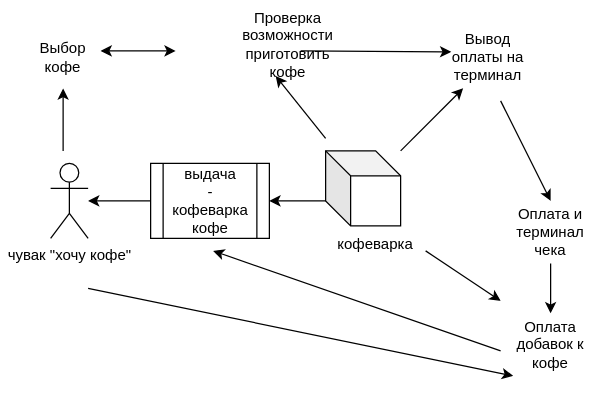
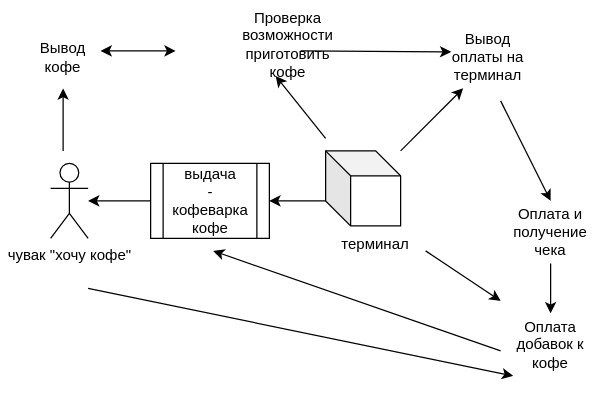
node "Выбор кофе": label "Выбор кофе" -> "Вывод кофе"
node "Оплата и терминал чека": label "Оплата и терминал чека" -> "Оплата и получение чека"
node "кофеварка": label "кофеварка" -> "терминал"
